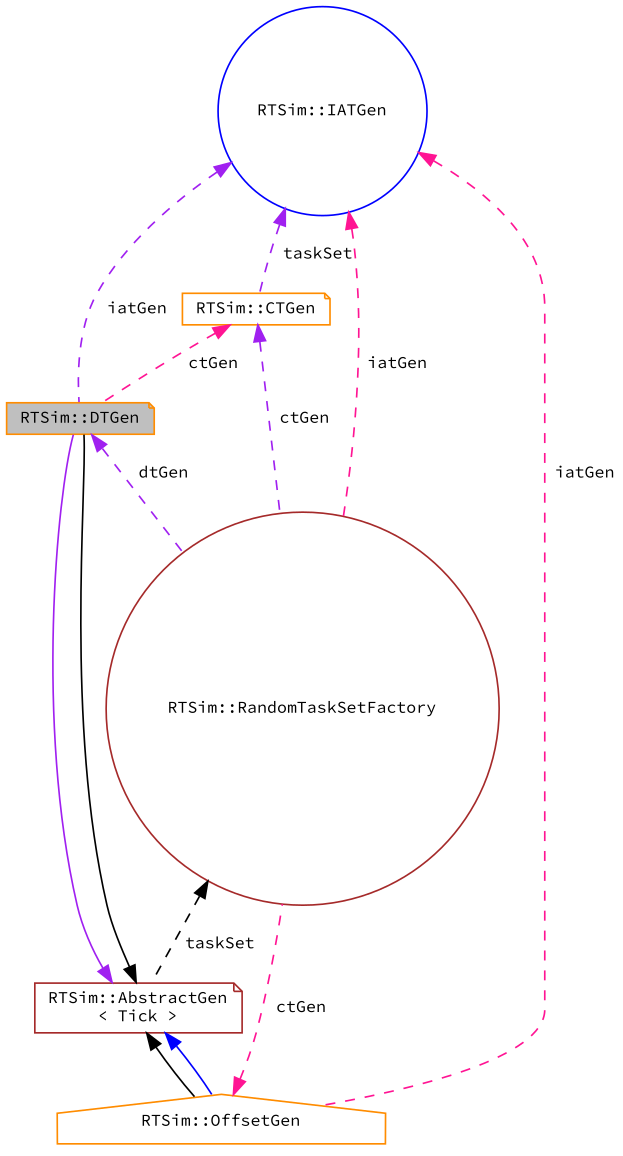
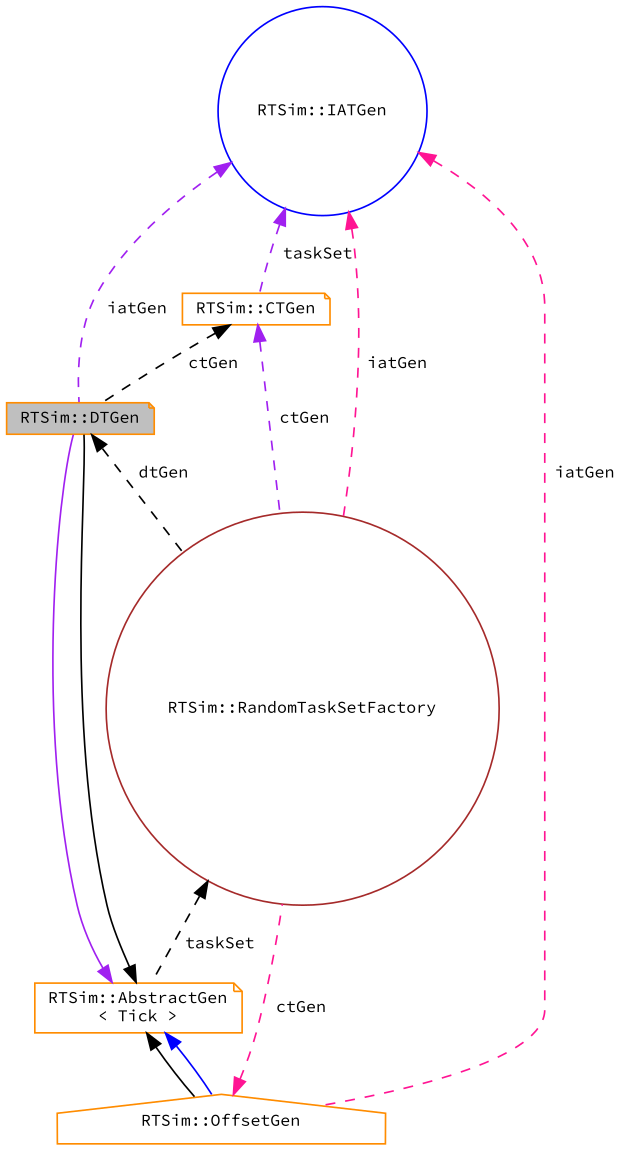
edge "RTSim::DTGen" -> "RTSim::CTGen": color deeppink -> black
edge "RTSim::RandomTaskSetFactory" -> "RTSim::DTGen": color purple -> black
node "RTSim::AbstractGen < Tick >": color brown -> darkorange
